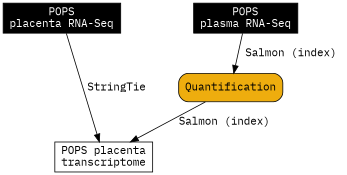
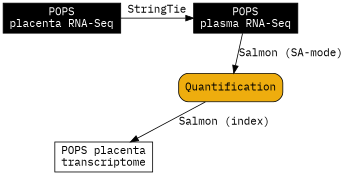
edge "POPS plasma RNA-Seq" -> "Quantification": label "Salmon (index)" -> "Salmon (SA-mode)"
edge "POPS placenta RNA-Seq" -> "POPS placenta transcriptome": now "POPS placenta RNA-Seq" -> "POPS plasma RNA-Seq"
